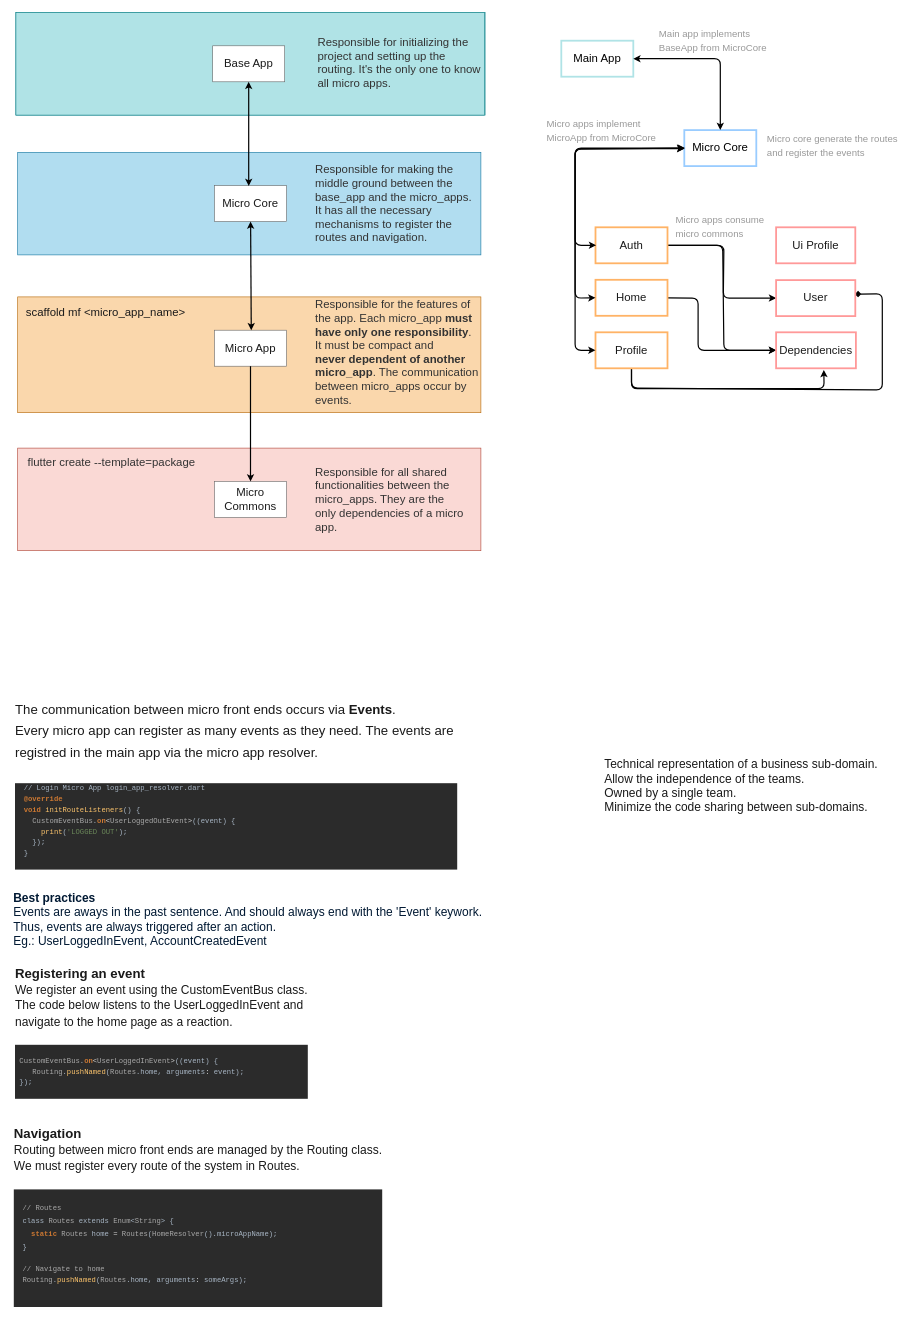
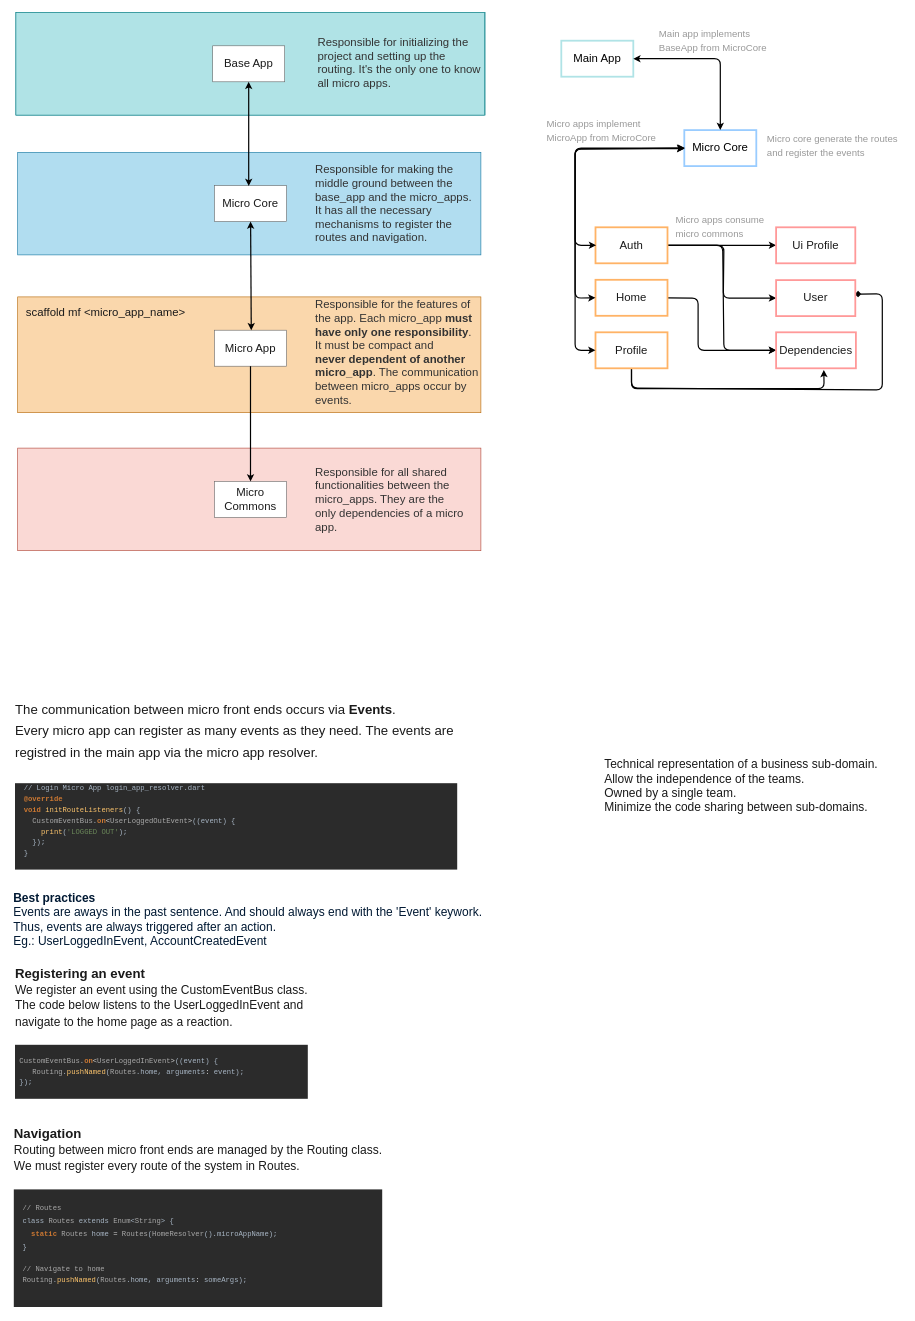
edge "Auth" -> "Ui Profile": added
node "flutter create --template=package": removed
